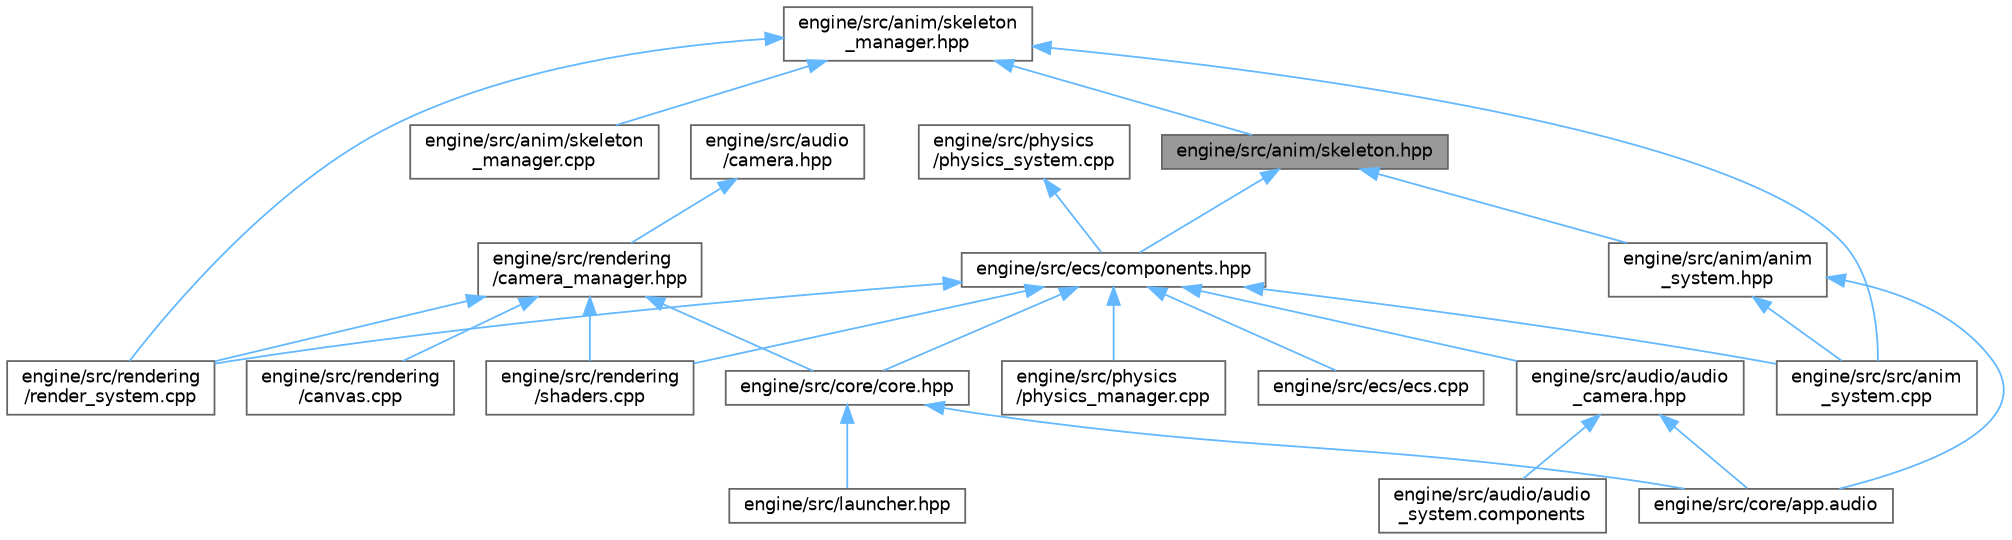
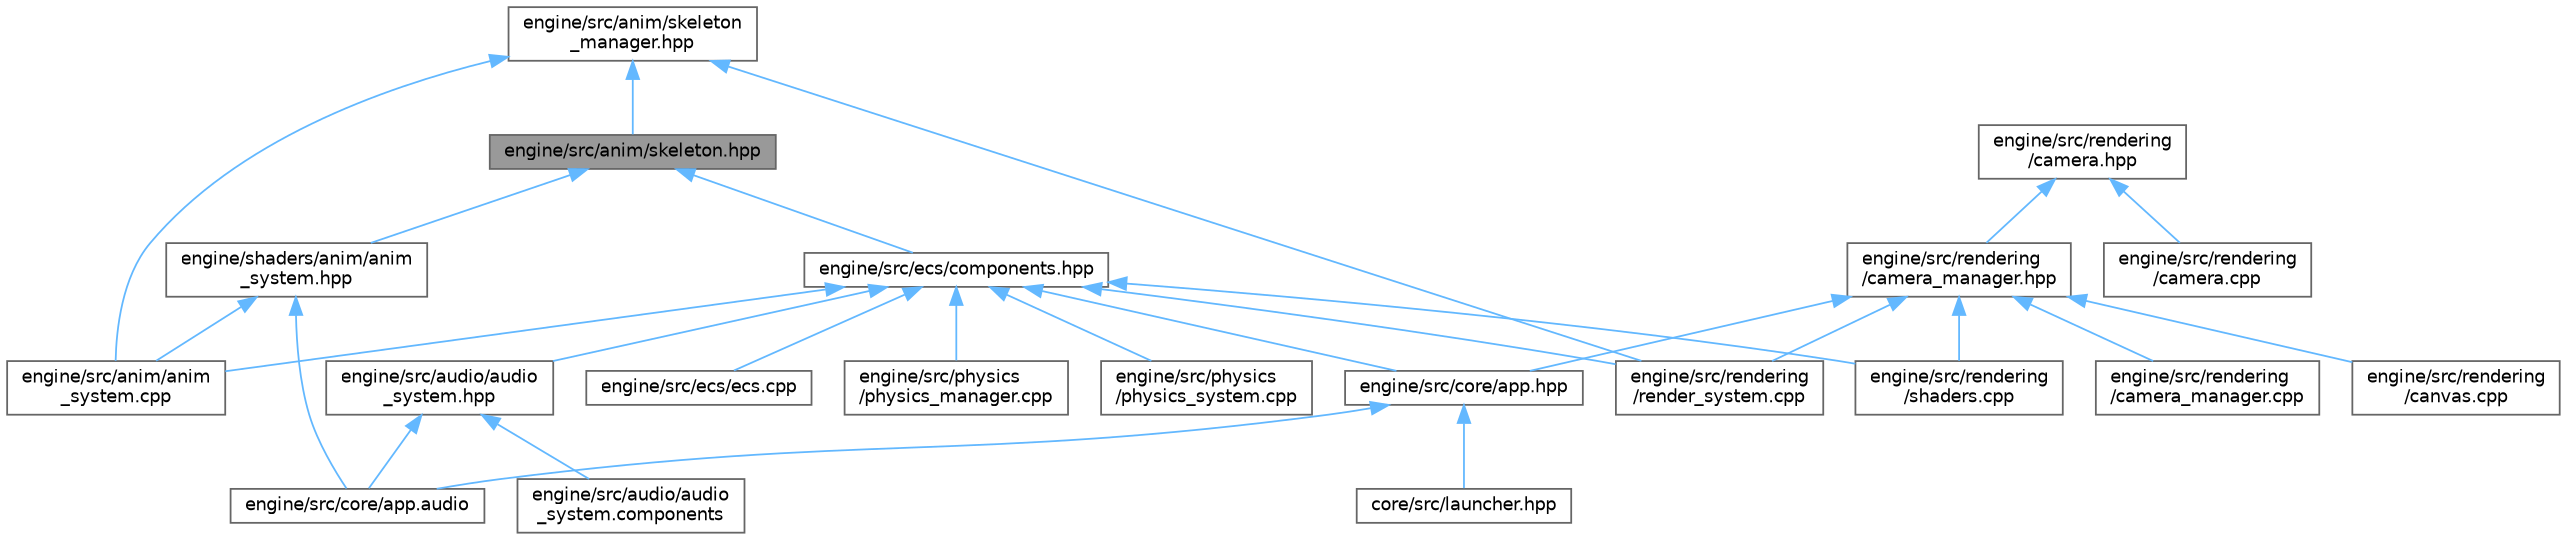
node "engine/src/anim/skeleton _manager.cpp": removed
node "engine/src/audio /camera.hpp": label "engine/src/audio /camera.hpp" -> "engine/src/rendering /camera.hpp"
edge "engine/src/ecs/components.hpp" -> "engine/src/physics /physics_system.cpp": reversed
node "engine/src/anim/anim _system.hpp": label "engine/src/anim/anim _system.hpp" -> "engine/shaders/anim/anim _system.hpp"
node "engine/src/rendering /camera.cpp": added
node "engine/src/core/core.hpp": label "engine/src/core/core.hpp" -> "engine/src/core/app.hpp"
node "engine/src/audio/audio _camera.hpp": label "engine/src/audio/audio _camera.hpp" -> "engine/src/audio/audio _system.hpp"
node "engine/src/src/anim _system.cpp": label "engine/src/src/anim _system.cpp" -> "engine/src/anim/anim _system.cpp"
node "engine/src/rendering /camera_manager.cpp": added
node "engine/src/launcher.hpp": label "engine/src/launcher.hpp" -> "core/src/launcher.hpp"
